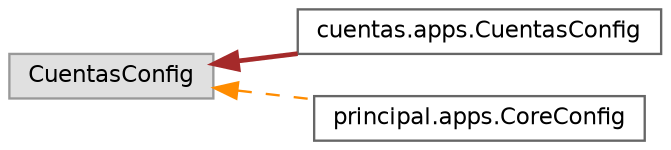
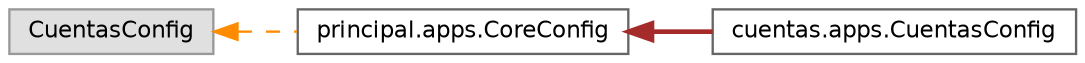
edge "cuentas.apps.CuentasConfig" -> "CuentasConfig": now "cuentas.apps.CuentasConfig" -> "principal.apps.CoreConfig"
